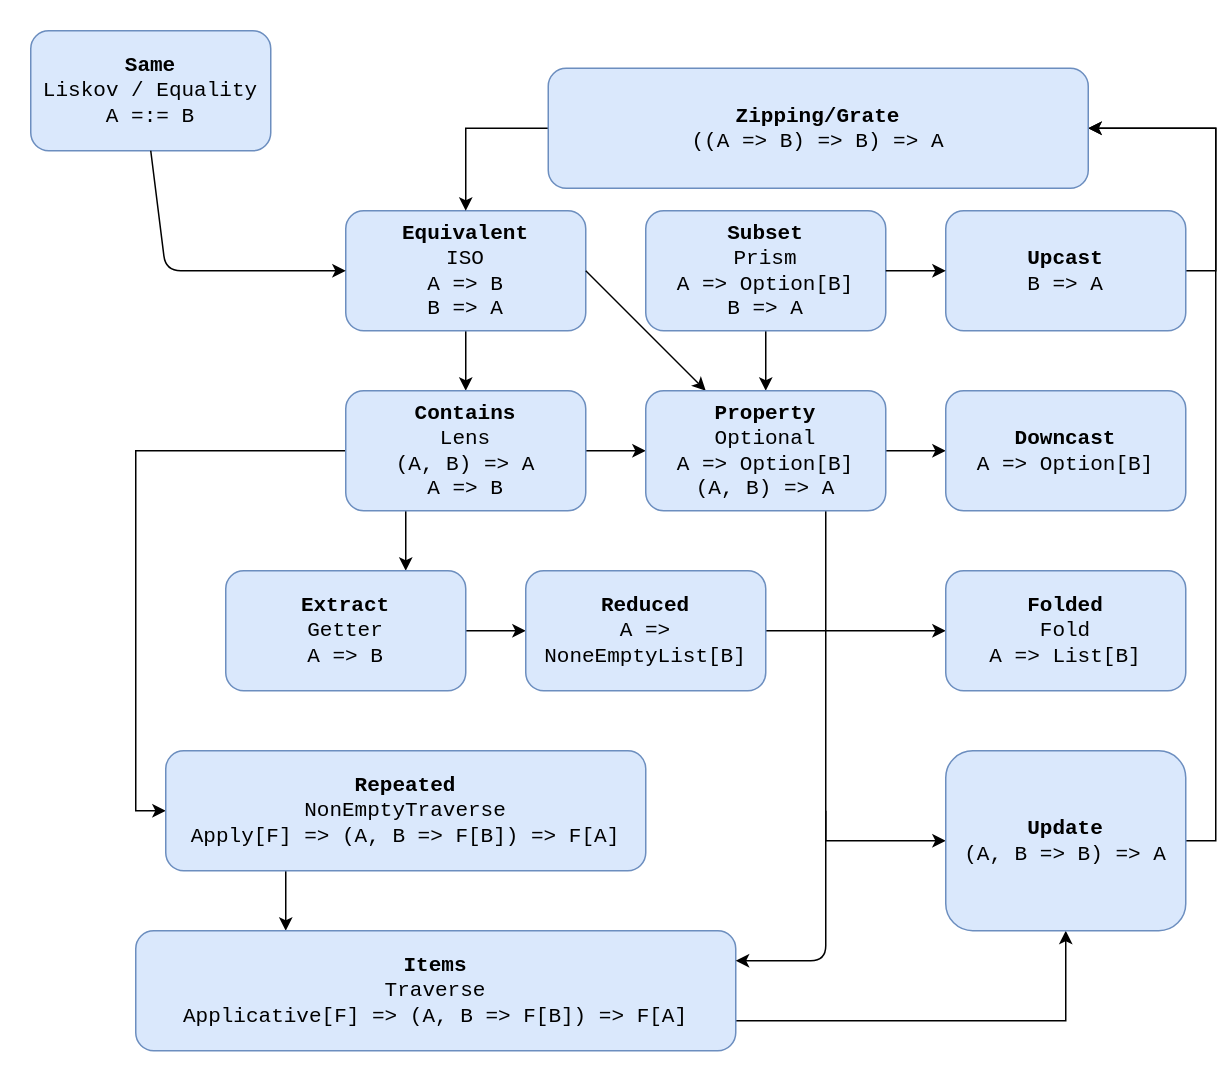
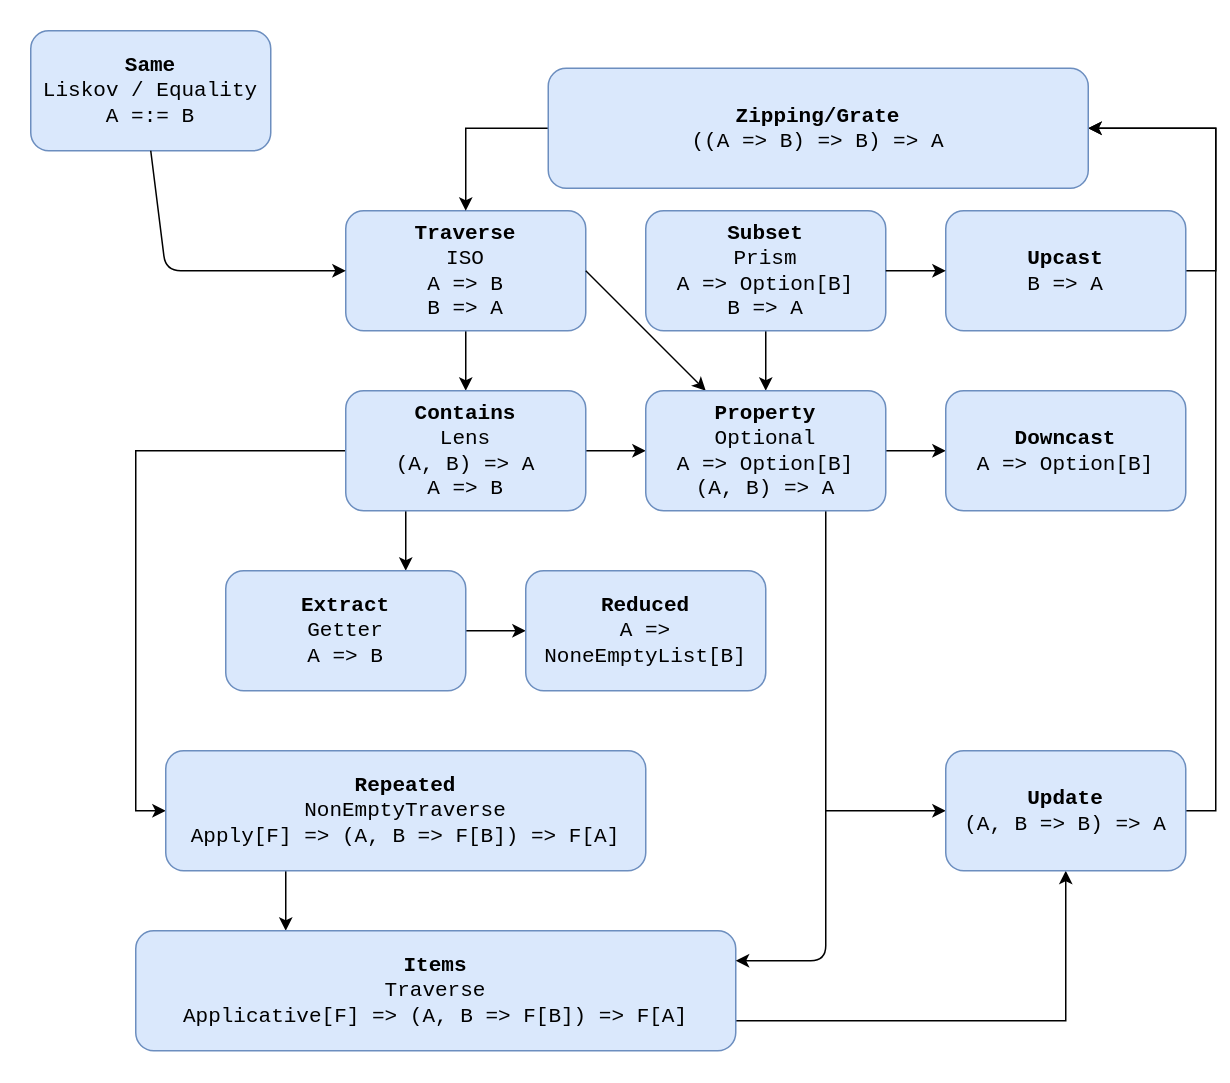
node "EquivalentISOA => BB => A": label "EquivalentISOA => BB => A" -> "TraverseISOA => BB => A"
edge "Reduced A => NoneEmptyList[B]" -> "Folded Fold A => List[B]": removed
node "Folded Fold A => List[B]": removed
node "Update (A, B => B) => A": size 240x180 -> 240x120
